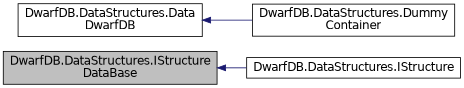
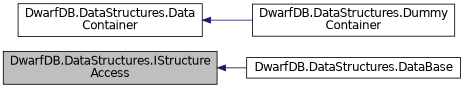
node "DwarfDB.DataStructures.Data DwarfDB": label "DwarfDB.DataStructures.Data DwarfDB" -> "DwarfDB.DataStructures.Data Container"
node "DwarfDB.DataStructures.IStructure DataBase": label "DwarfDB.DataStructures.IStructure DataBase" -> "DwarfDB.DataStructures.IStructure Access"
node "DwarfDB.DataStructures.IStructure": label "DwarfDB.DataStructures.IStructure" -> "DwarfDB.DataStructures.DataBase"
